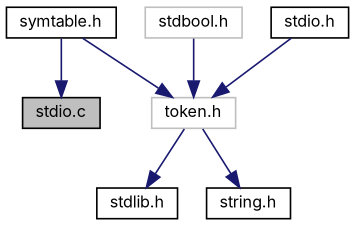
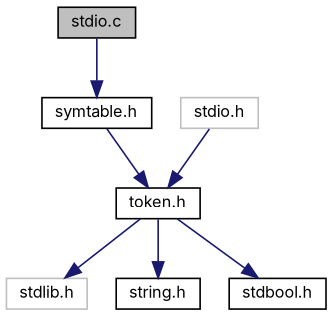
node "stdbool.h": color grey75 -> black
node "stdio.h": color black -> grey75
edge "symtable.h" -> "stdio.c": reversed
edge "stdbool.h" -> "token.h": reversed
node "token.h": color grey75 -> black
node "stdlib.h": color black -> grey75
